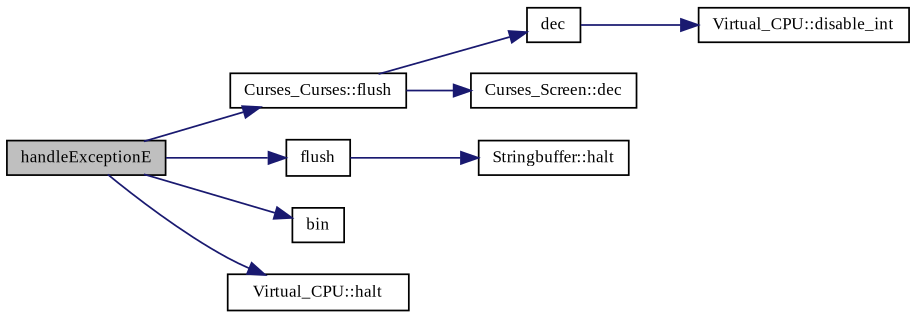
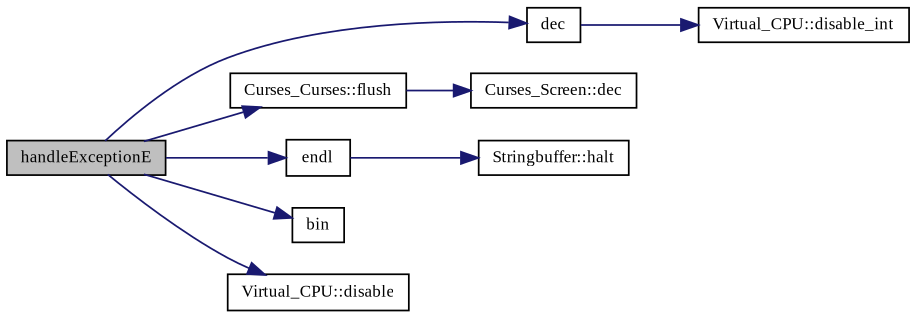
edge "Curses_Curses::flush" -> "dec": now "handleExceptionE" -> "dec"
node "flush": label "flush" -> "endl"
node "Virtual_CPU::halt": label "Virtual_CPU::halt" -> "Virtual_CPU::disable"
